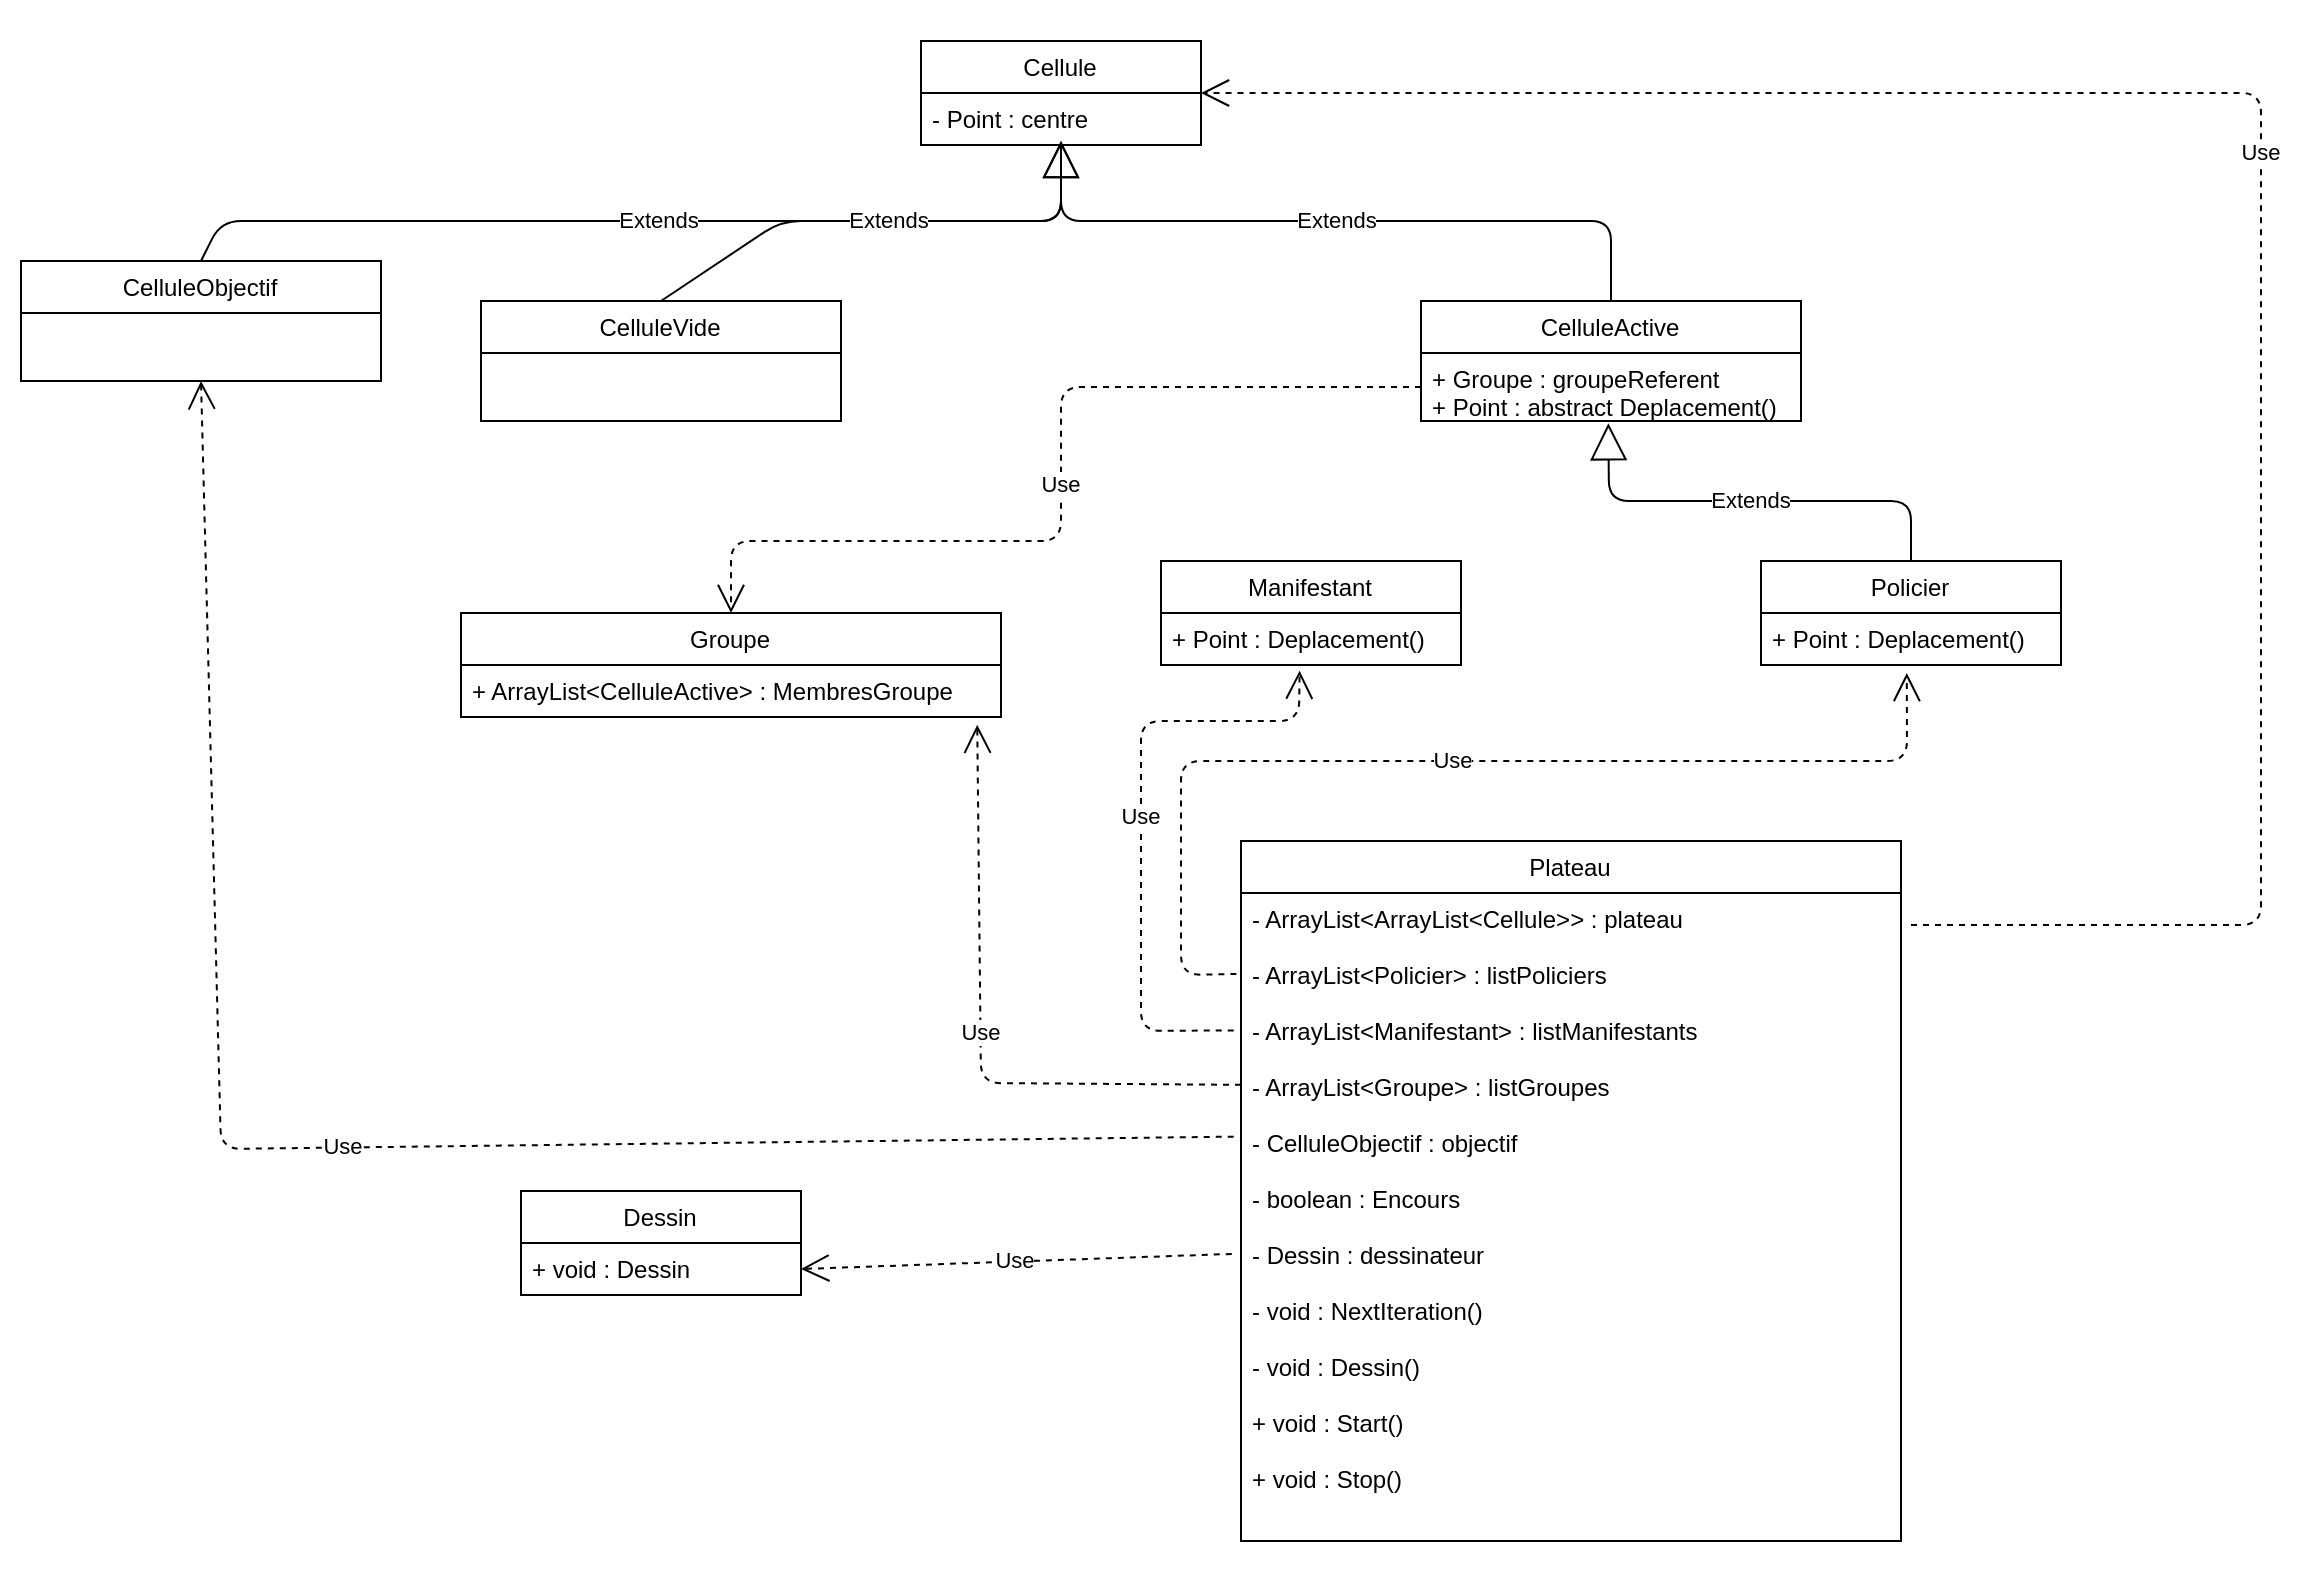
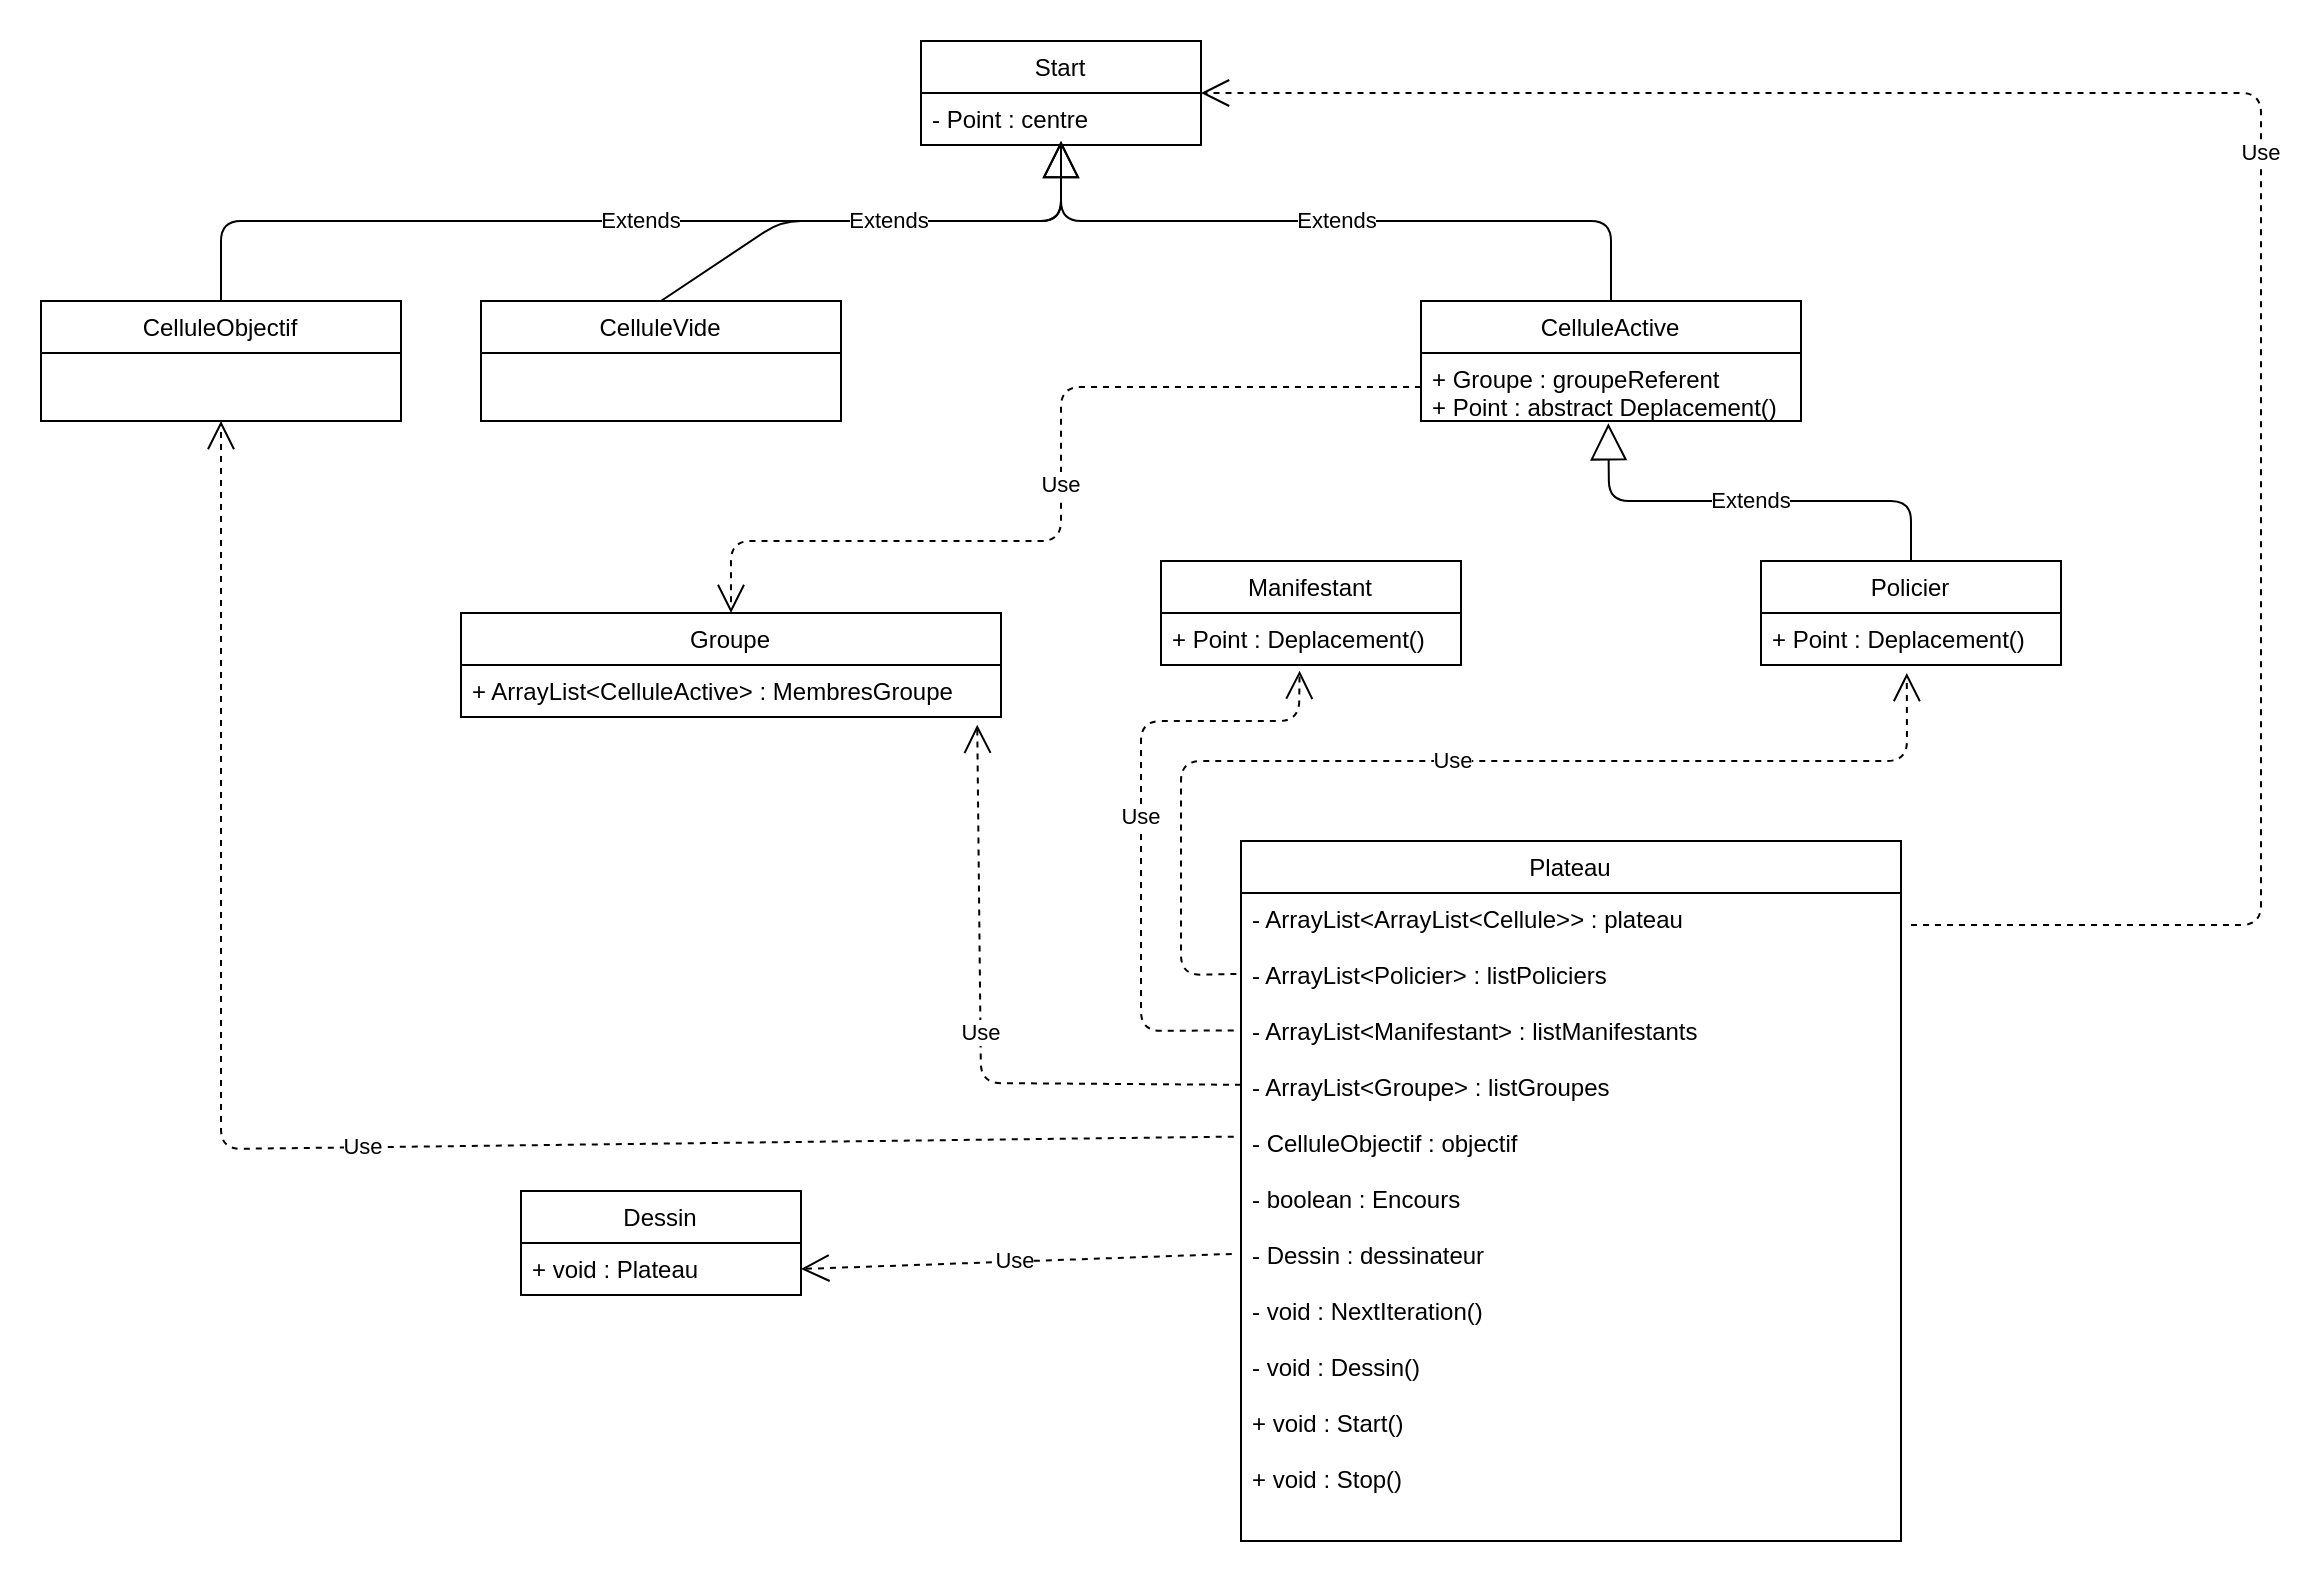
node "Cellule": label "Cellule" -> "Start"
node "CelluleObjectif": moved (201, 321) -> (221, 361)
node "+ void : Dessin": label "+ void : Dessin" -> "+ void : Plateau"
